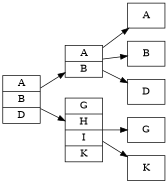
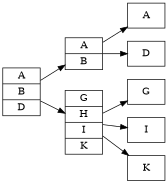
node "B": removed
node "I": added
